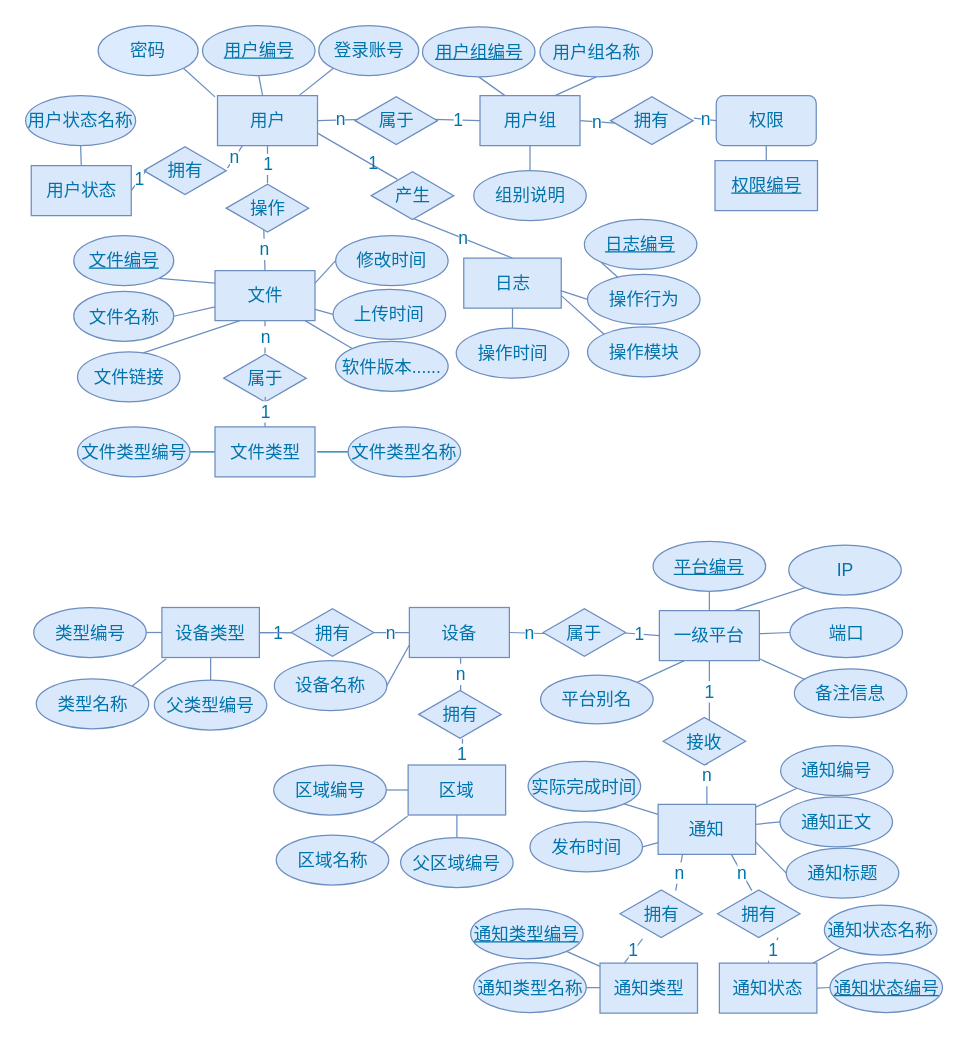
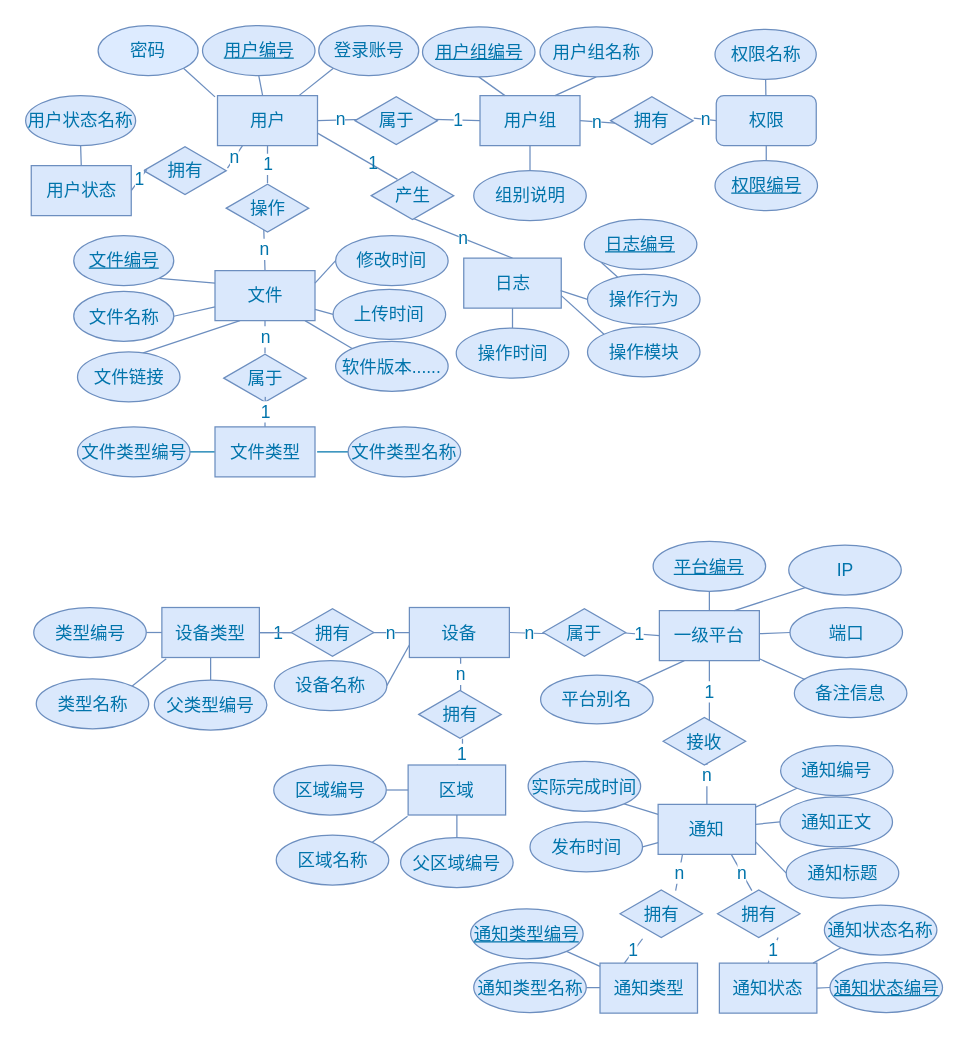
node "权限名称": added
edge "权限名称" -- "权限": added
node "权限编号": shape rectangle -> ellipse
